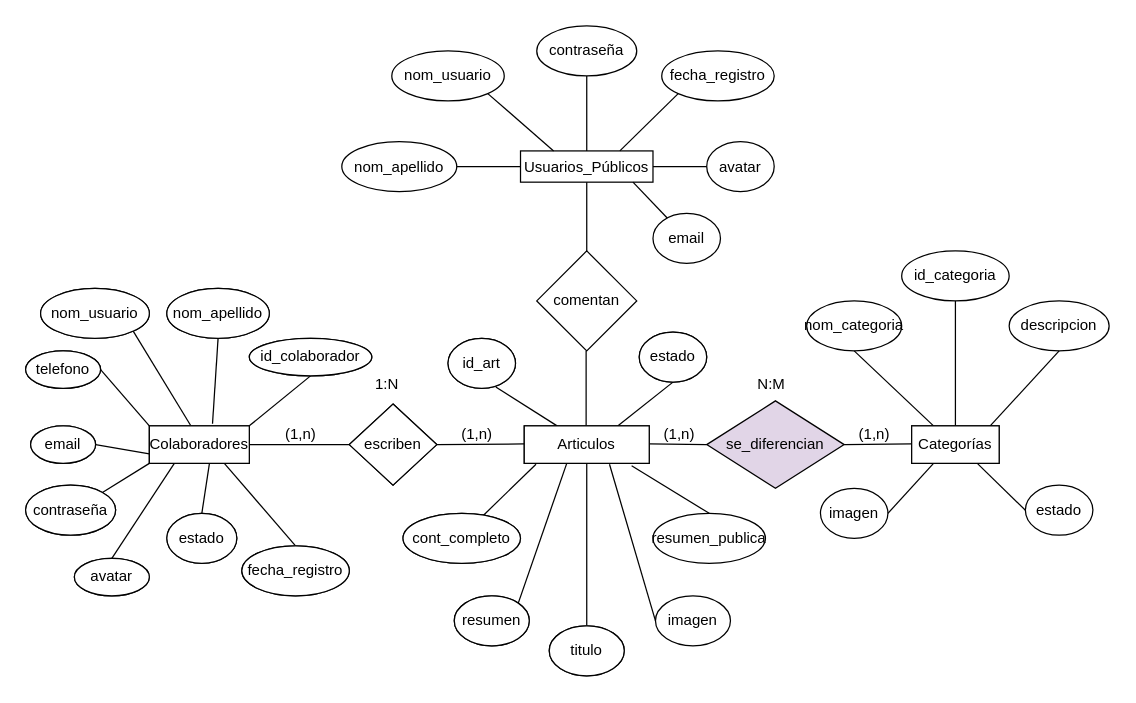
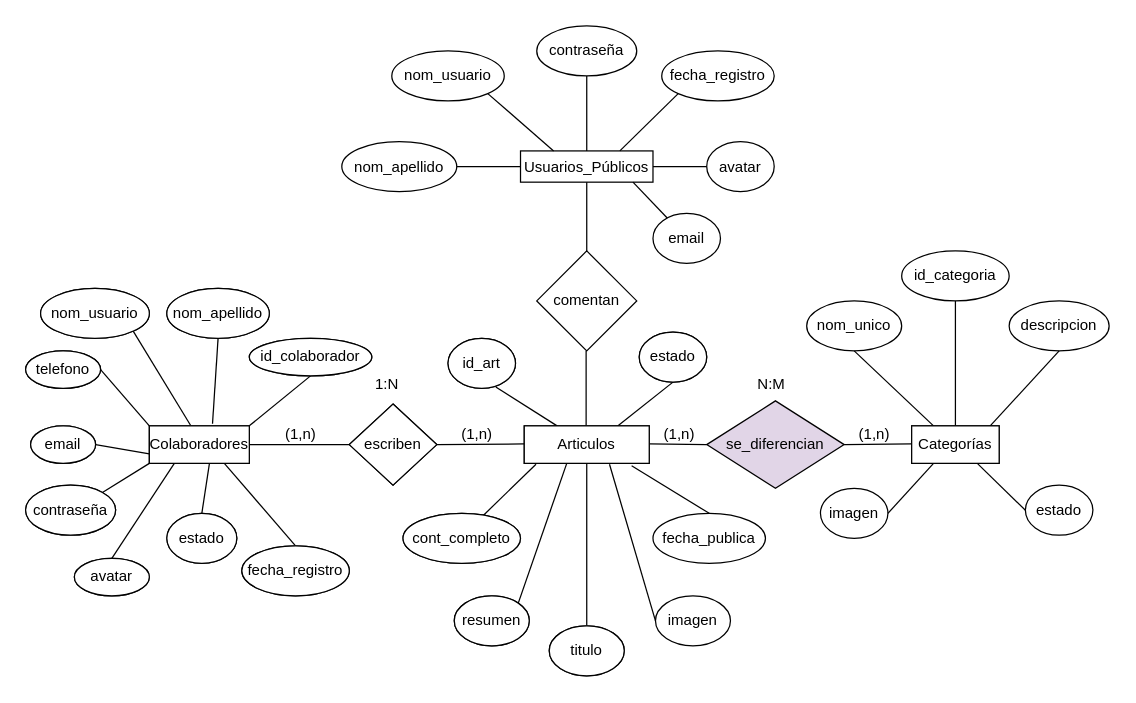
node "nom_categoria": label "nom_categoria" -> "nom_unico"
node "resumen_publica": label "resumen_publica" -> "fecha_publica"
